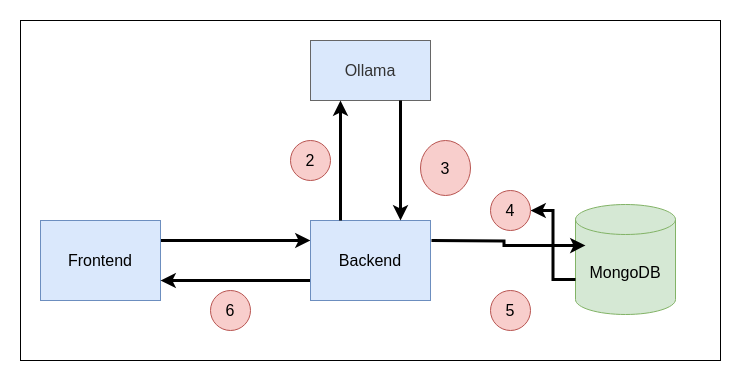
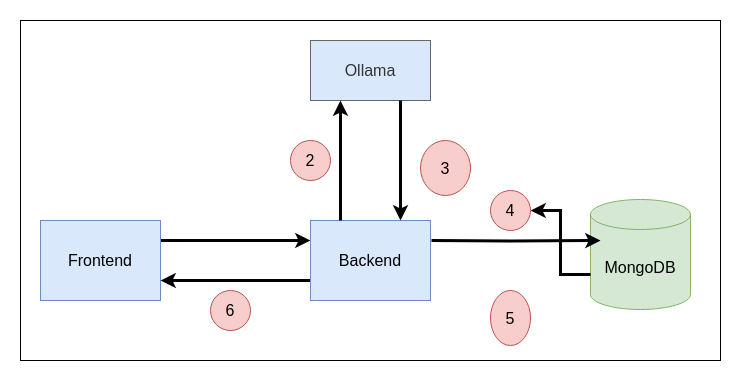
node "MongoDB": moved (626, 260) -> (641, 255)
node "5": size 40x40 -> 40x55
